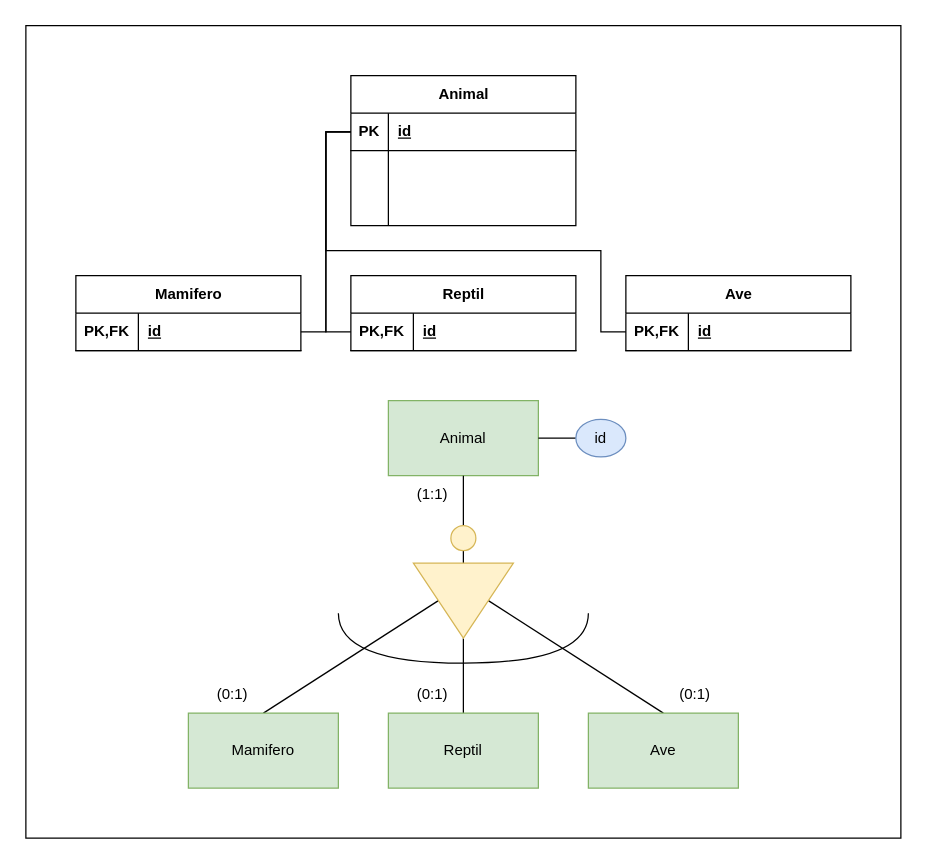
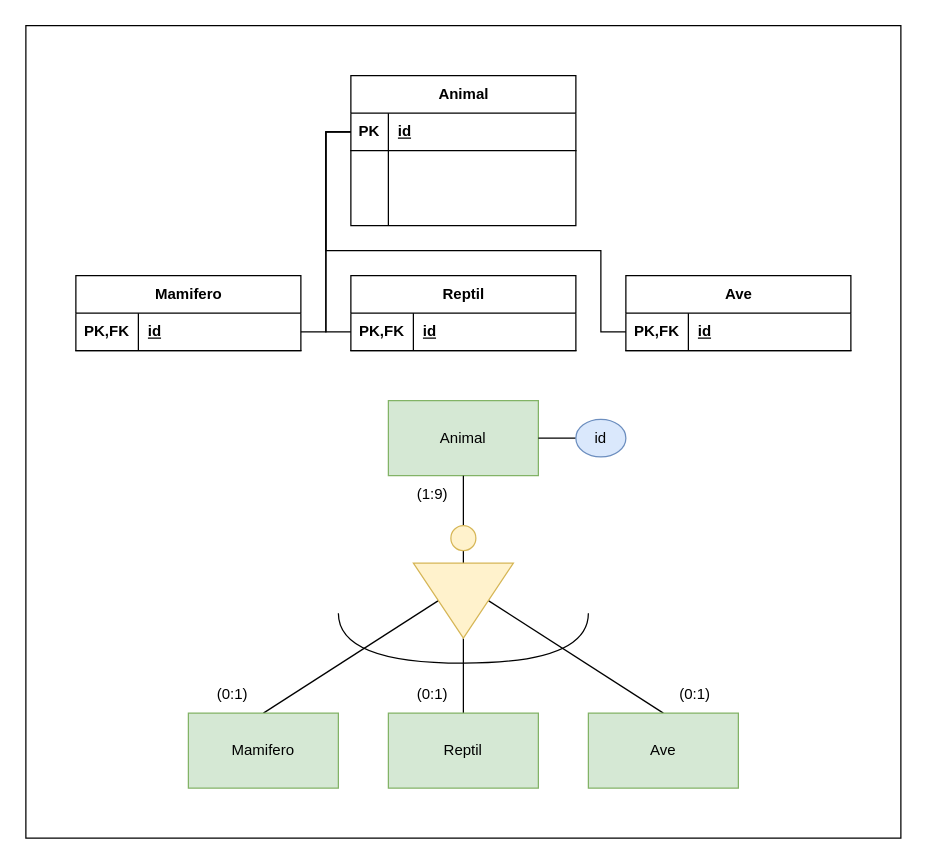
node "(1:1)": label "(1:1)" -> "(1:9)"
